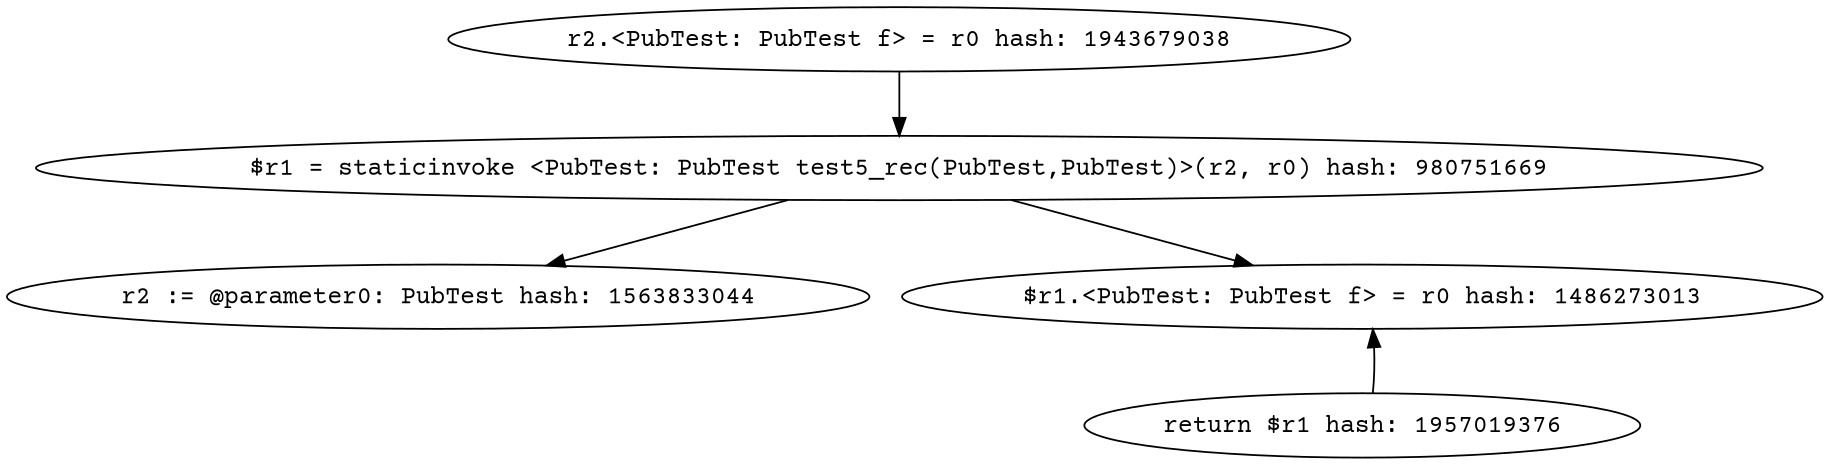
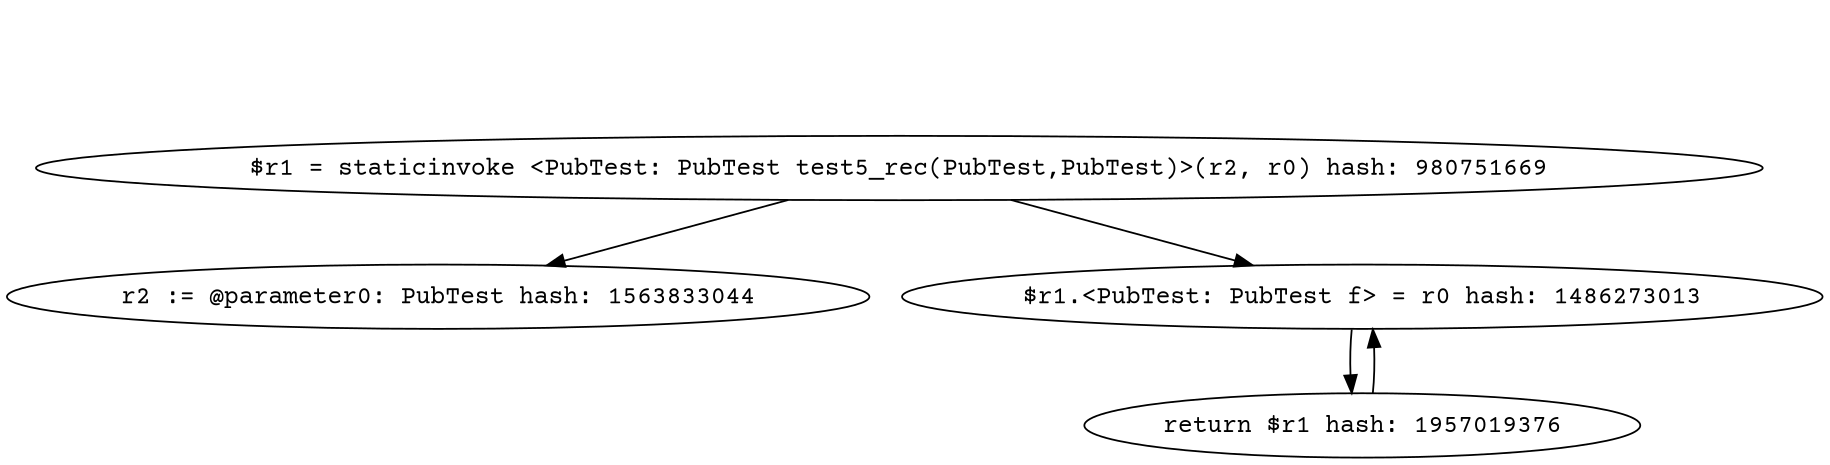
node "r2.<PubTest: PubTest f> = r0 hash: 1943679038": removed
edge "$r1.<PubTest: PubTest f> = r0 hash: 1486273013" -> "return $r1 hash: 1957019376": added
